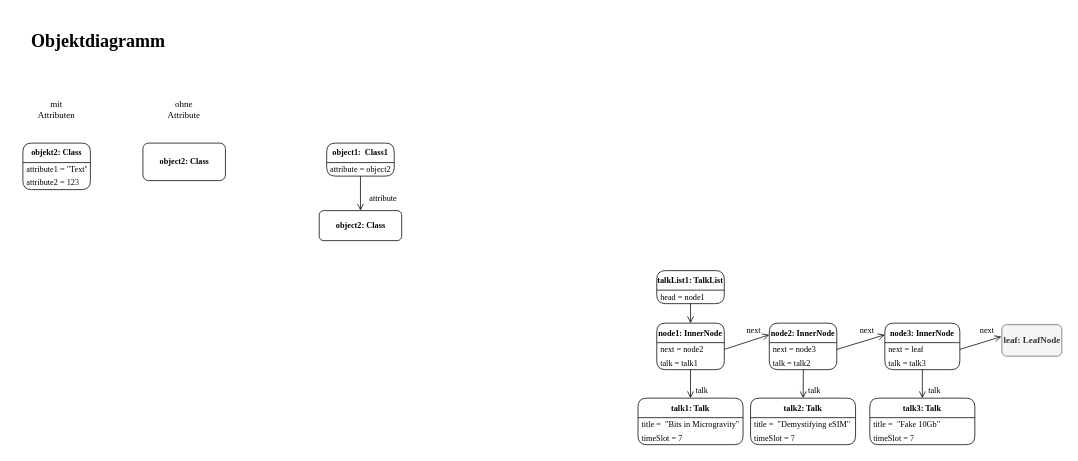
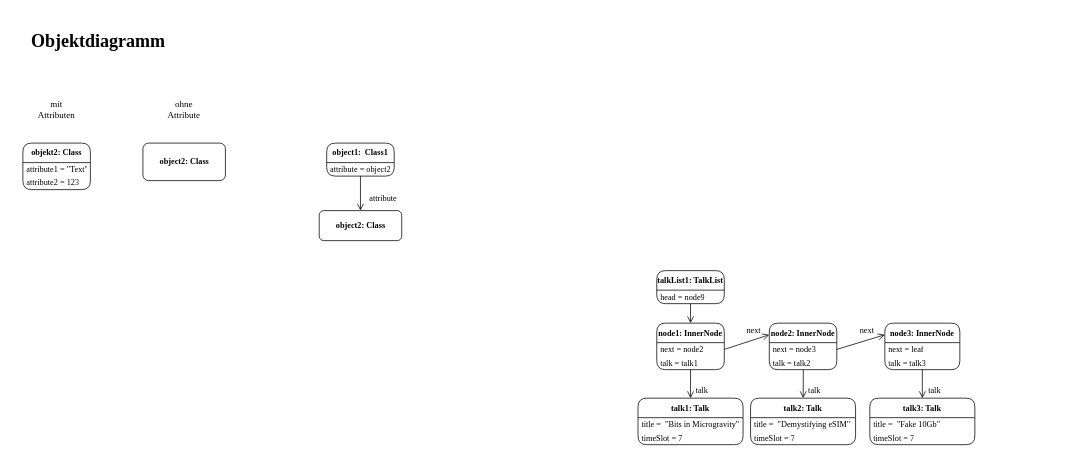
node "head = node1": label "head = node1" -> "head = node9"
node "leaf: LeafNode": removed
edge "next = leaf" -> "leaf: LeafNode": removed, label "next"
